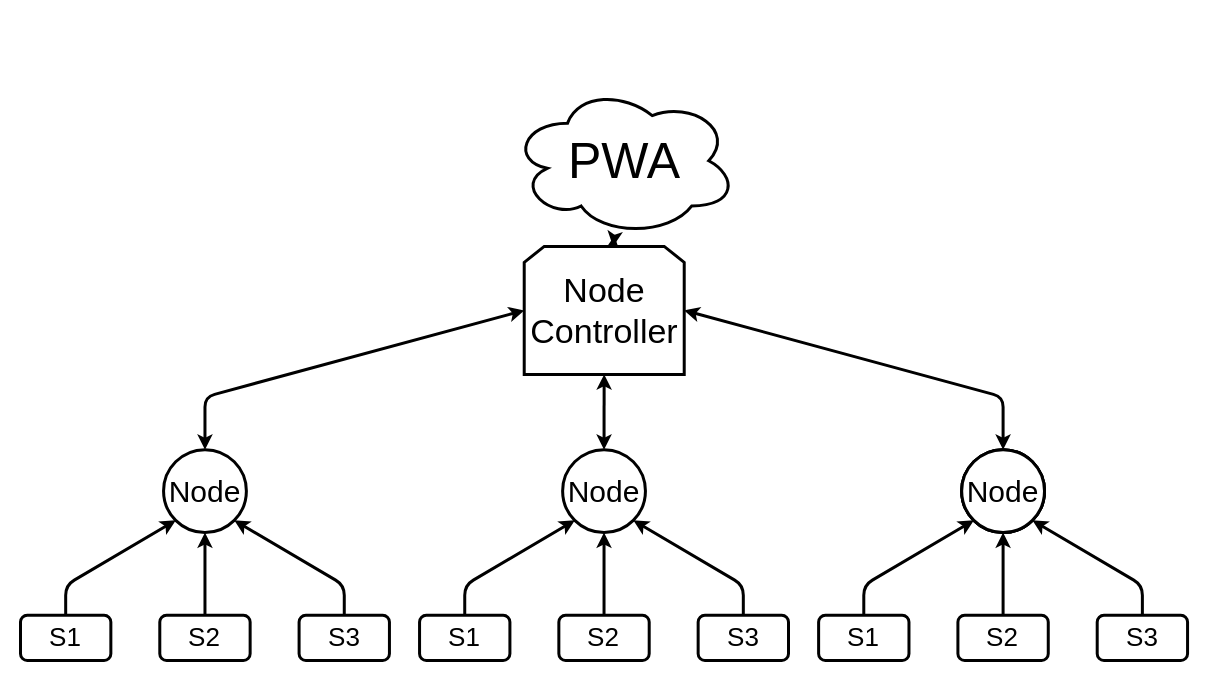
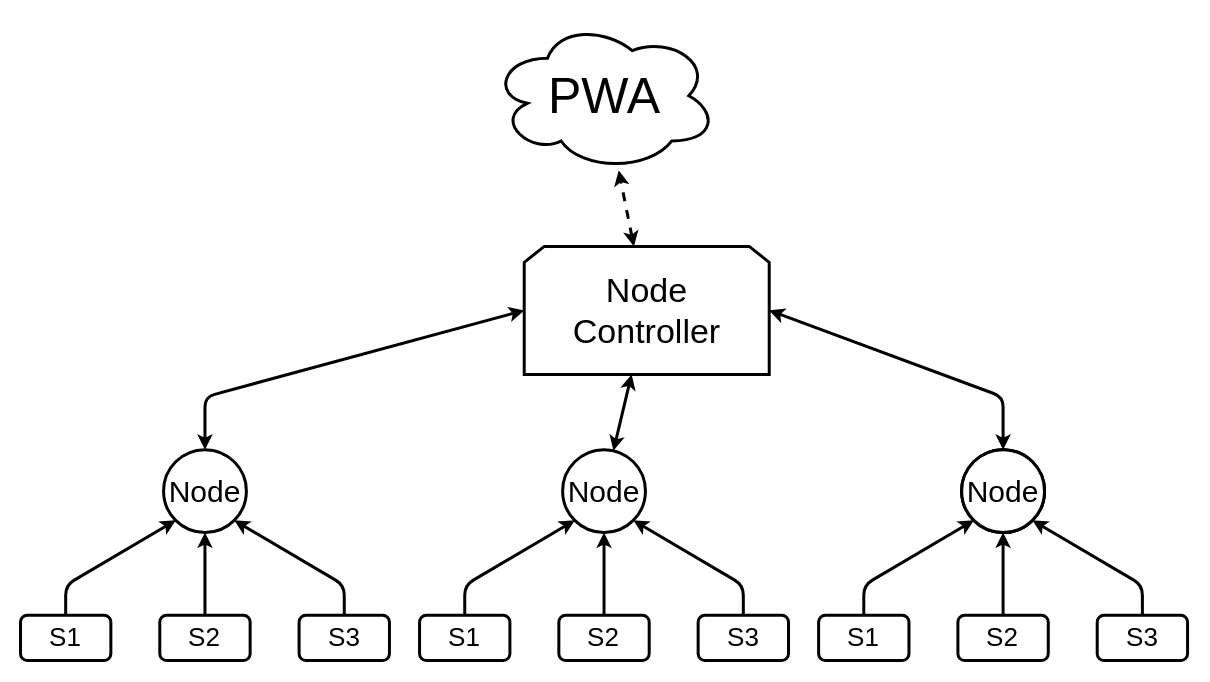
node "PWA": moved (624, 161) -> (604, 96)
node "Node Controller": size 160x128 -> 245x128
